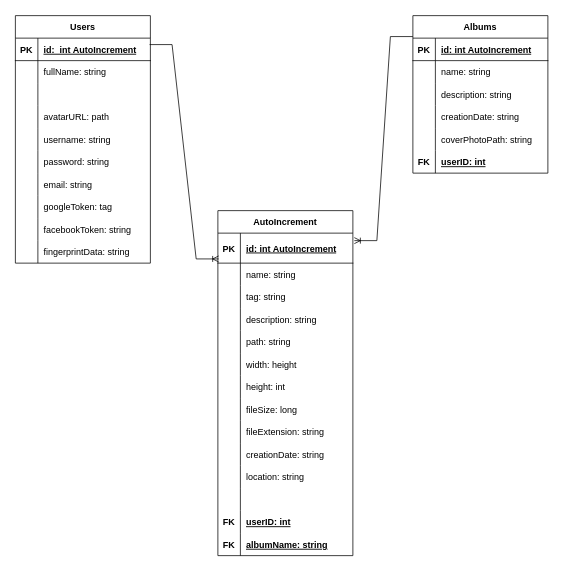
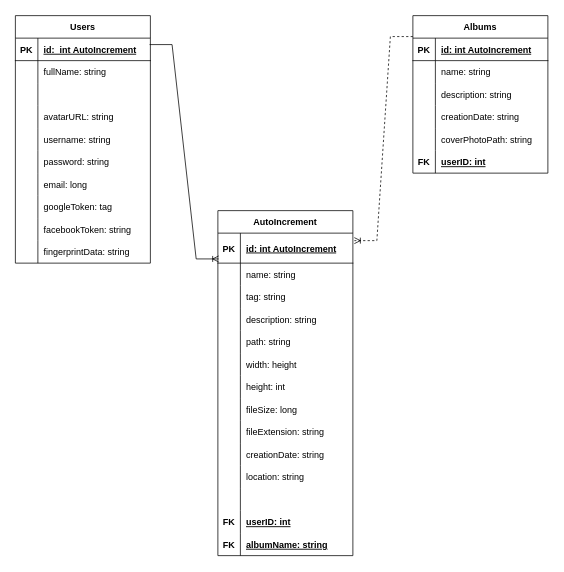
node "avatarURL: path": label "avatarURL: path" -> "avatarURL: string"
edge "Albums" -> "AutoIncrement": style solid -> dashed
node "email: string": label "email: string" -> "email: long"
